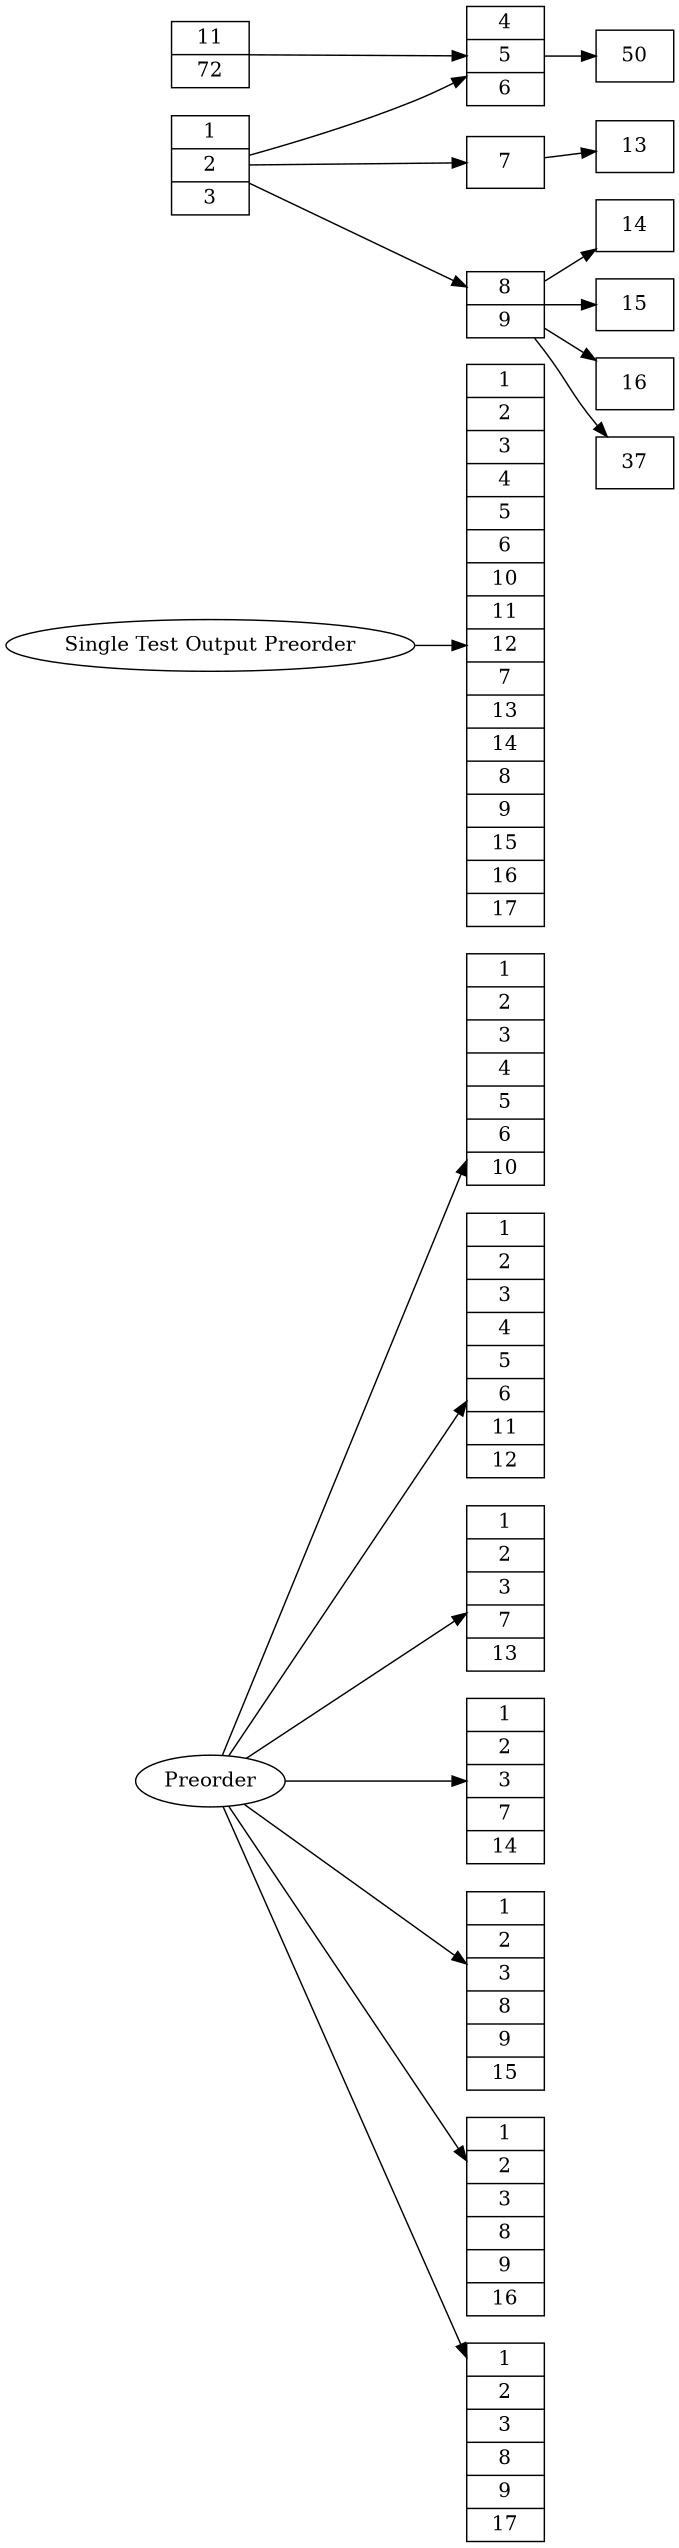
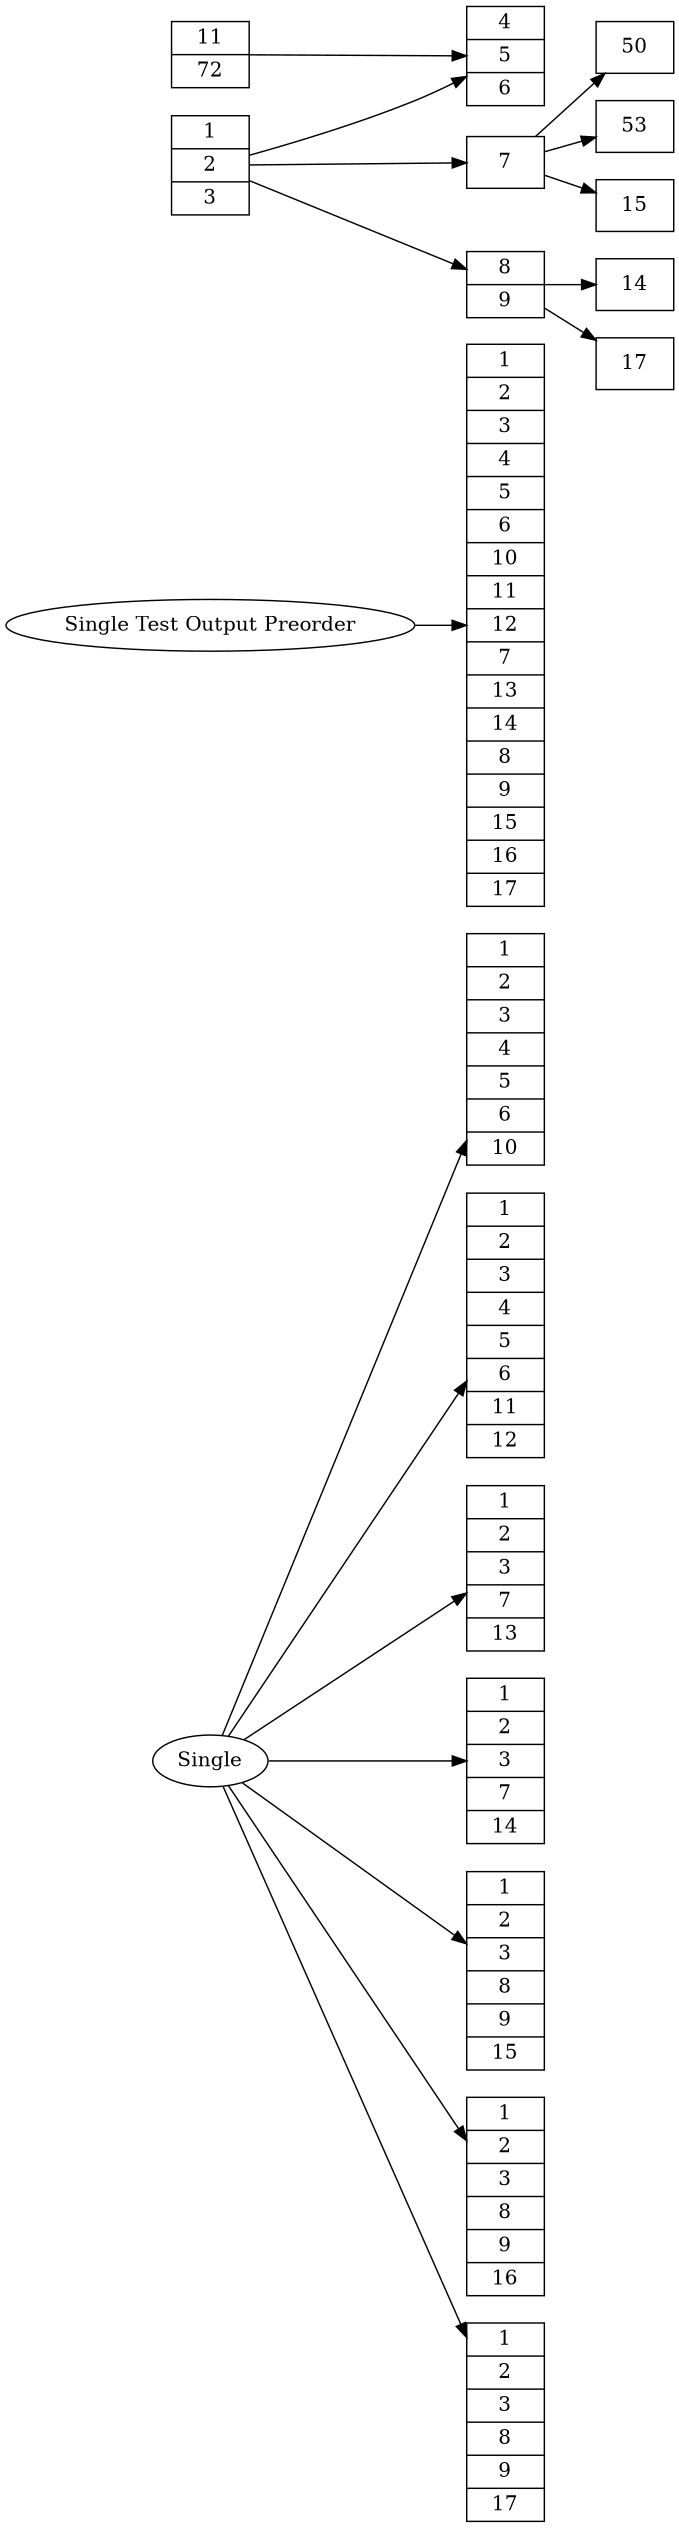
edge "4" -> "50": now "7" -> "50"
node "13": label "13" -> "53"
edge "8" -> "15": now "7" -> "15"
node "16": removed
node "37": label "37" -> "17"
node "Preorder": label "Preorder" -> "Single"
